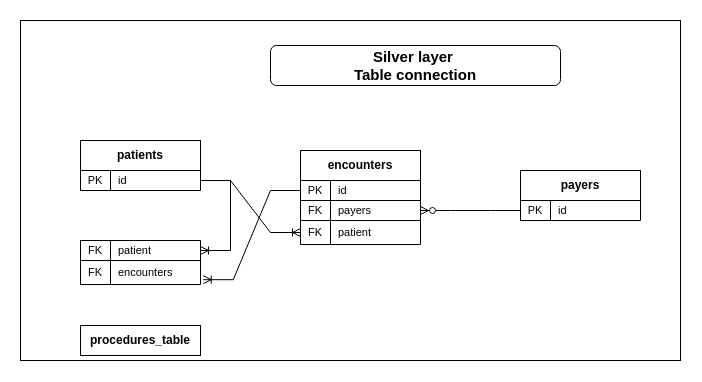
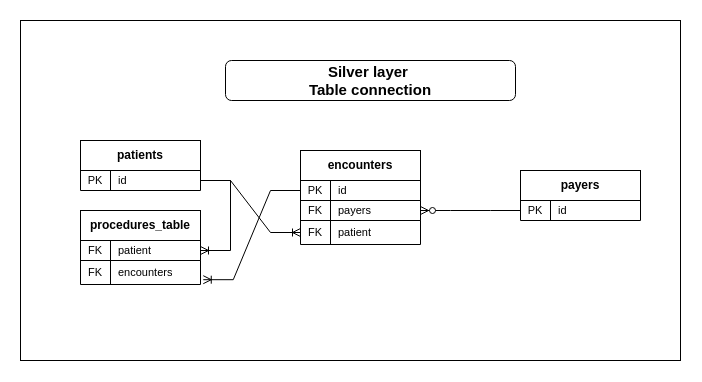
node "Silver layer Table connection": moved (416, 66) -> (371, 81)
node "procedures_table": moved (141, 341) -> (141, 226)
